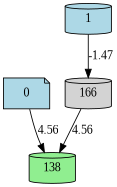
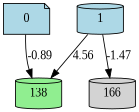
edge "166" -> "138": now "1" -> "138"
edge "0" -> "138": label "4.56" -> "-0.89"
